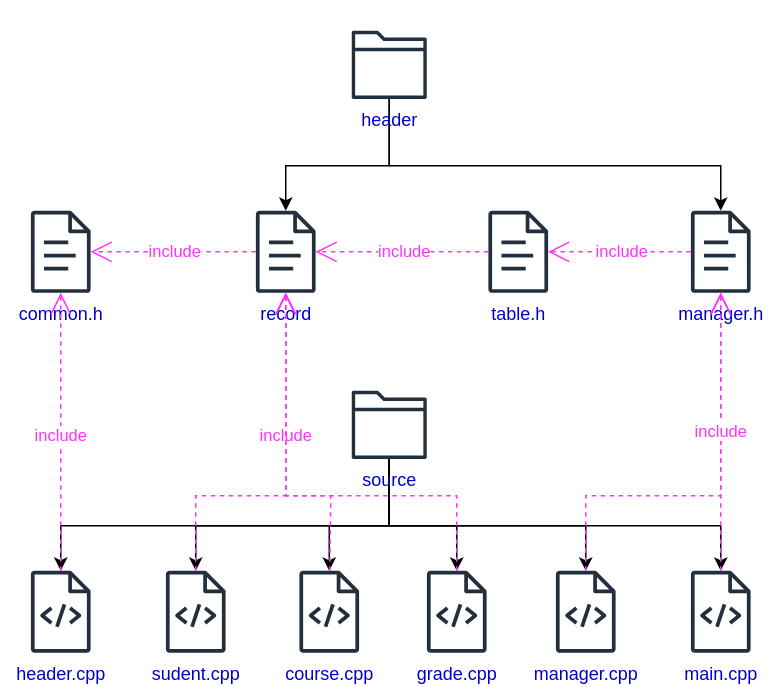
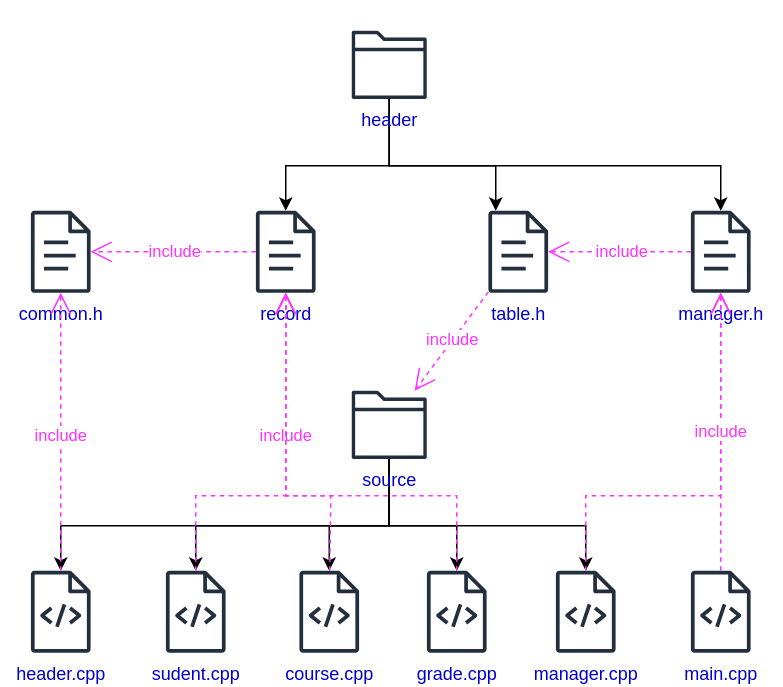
edge "header" -> "table.h": added
edge "table.h" -> "record": now "table.h" -> "source"
edge "source" -> "main.cpp": removed
